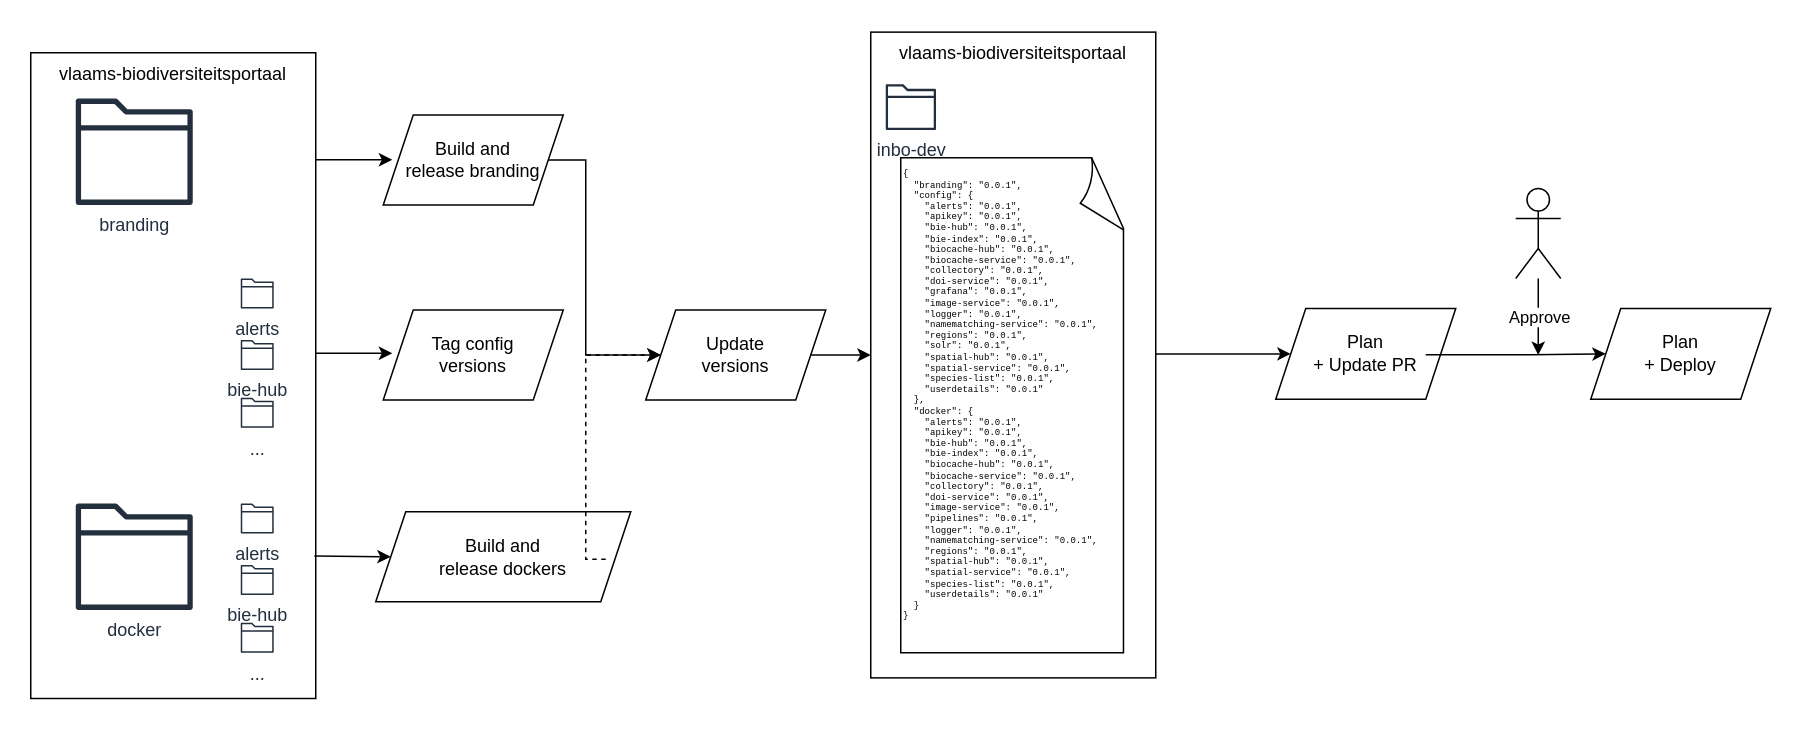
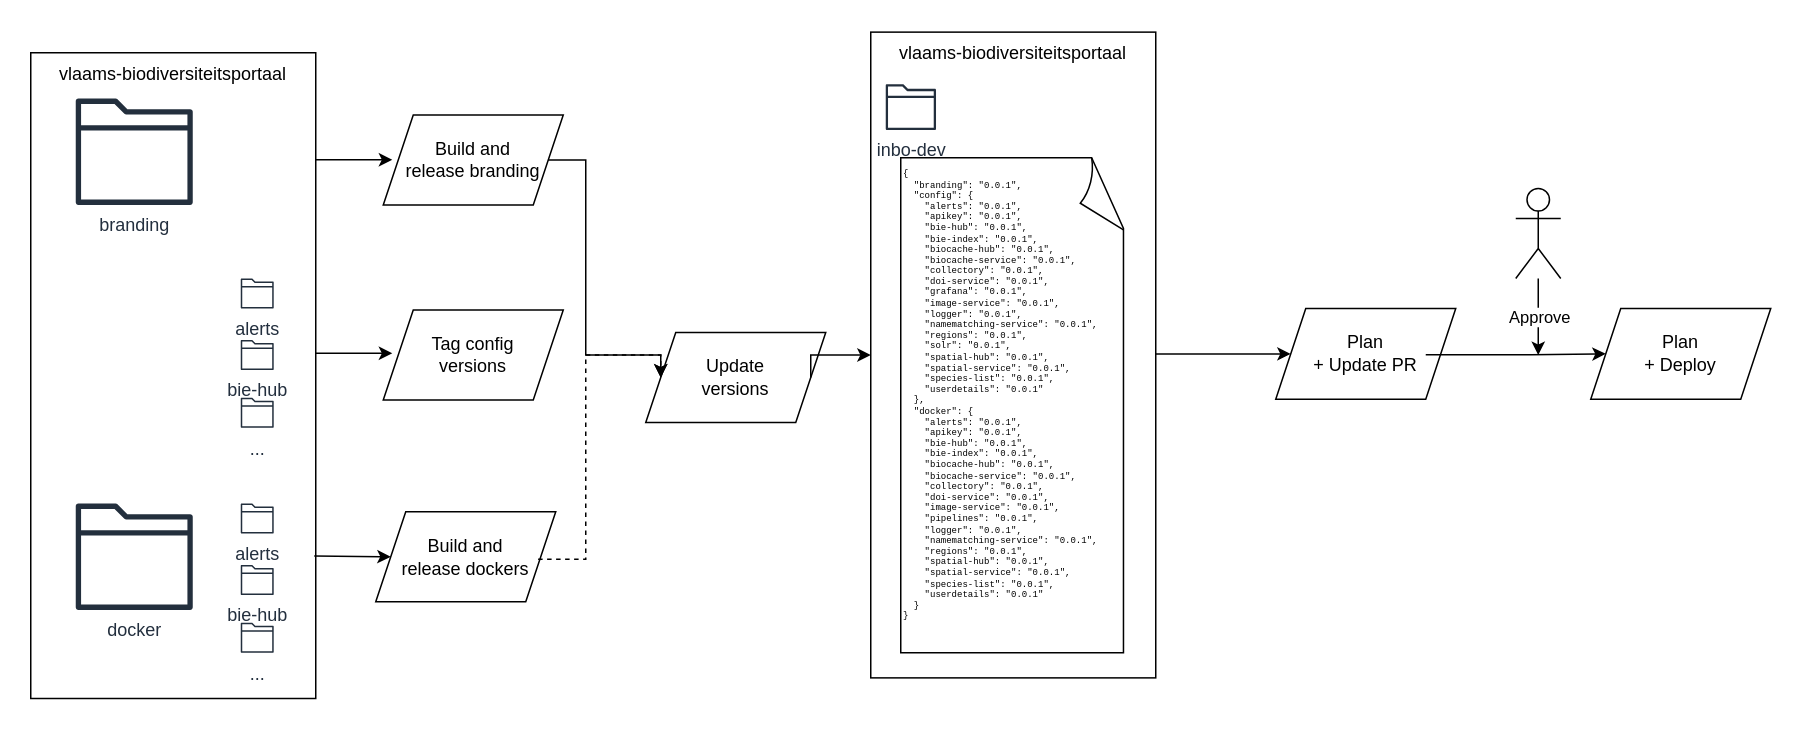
node "Update versions": moved (736, 355) -> (736, 377)
node "Build and release dockers": size 255x90 -> 180x90
